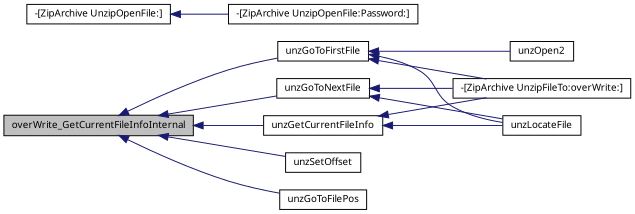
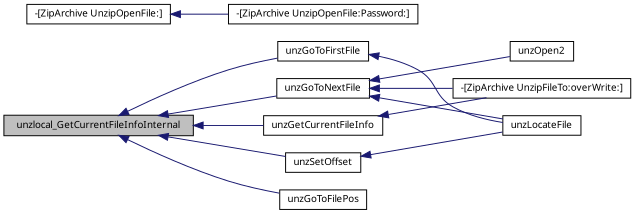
edge "unzOpen2" -> "unzGoToFirstFile": now "unzOpen2" -> "unzGoToNextFile"
edge "-[ZipArchive UnzipFileTo:overWrite:]" -> "unzGoToFirstFile": removed
node "overWrite_GetCurrentFileInfoInternal": label "overWrite_GetCurrentFileInfoInternal" -> "unzlocal_GetCurrentFileInfoInternal"
edge "unzLocateFile" -> "unzGetCurrentFileInfo": now "unzLocateFile" -> "unzSetOffset"
